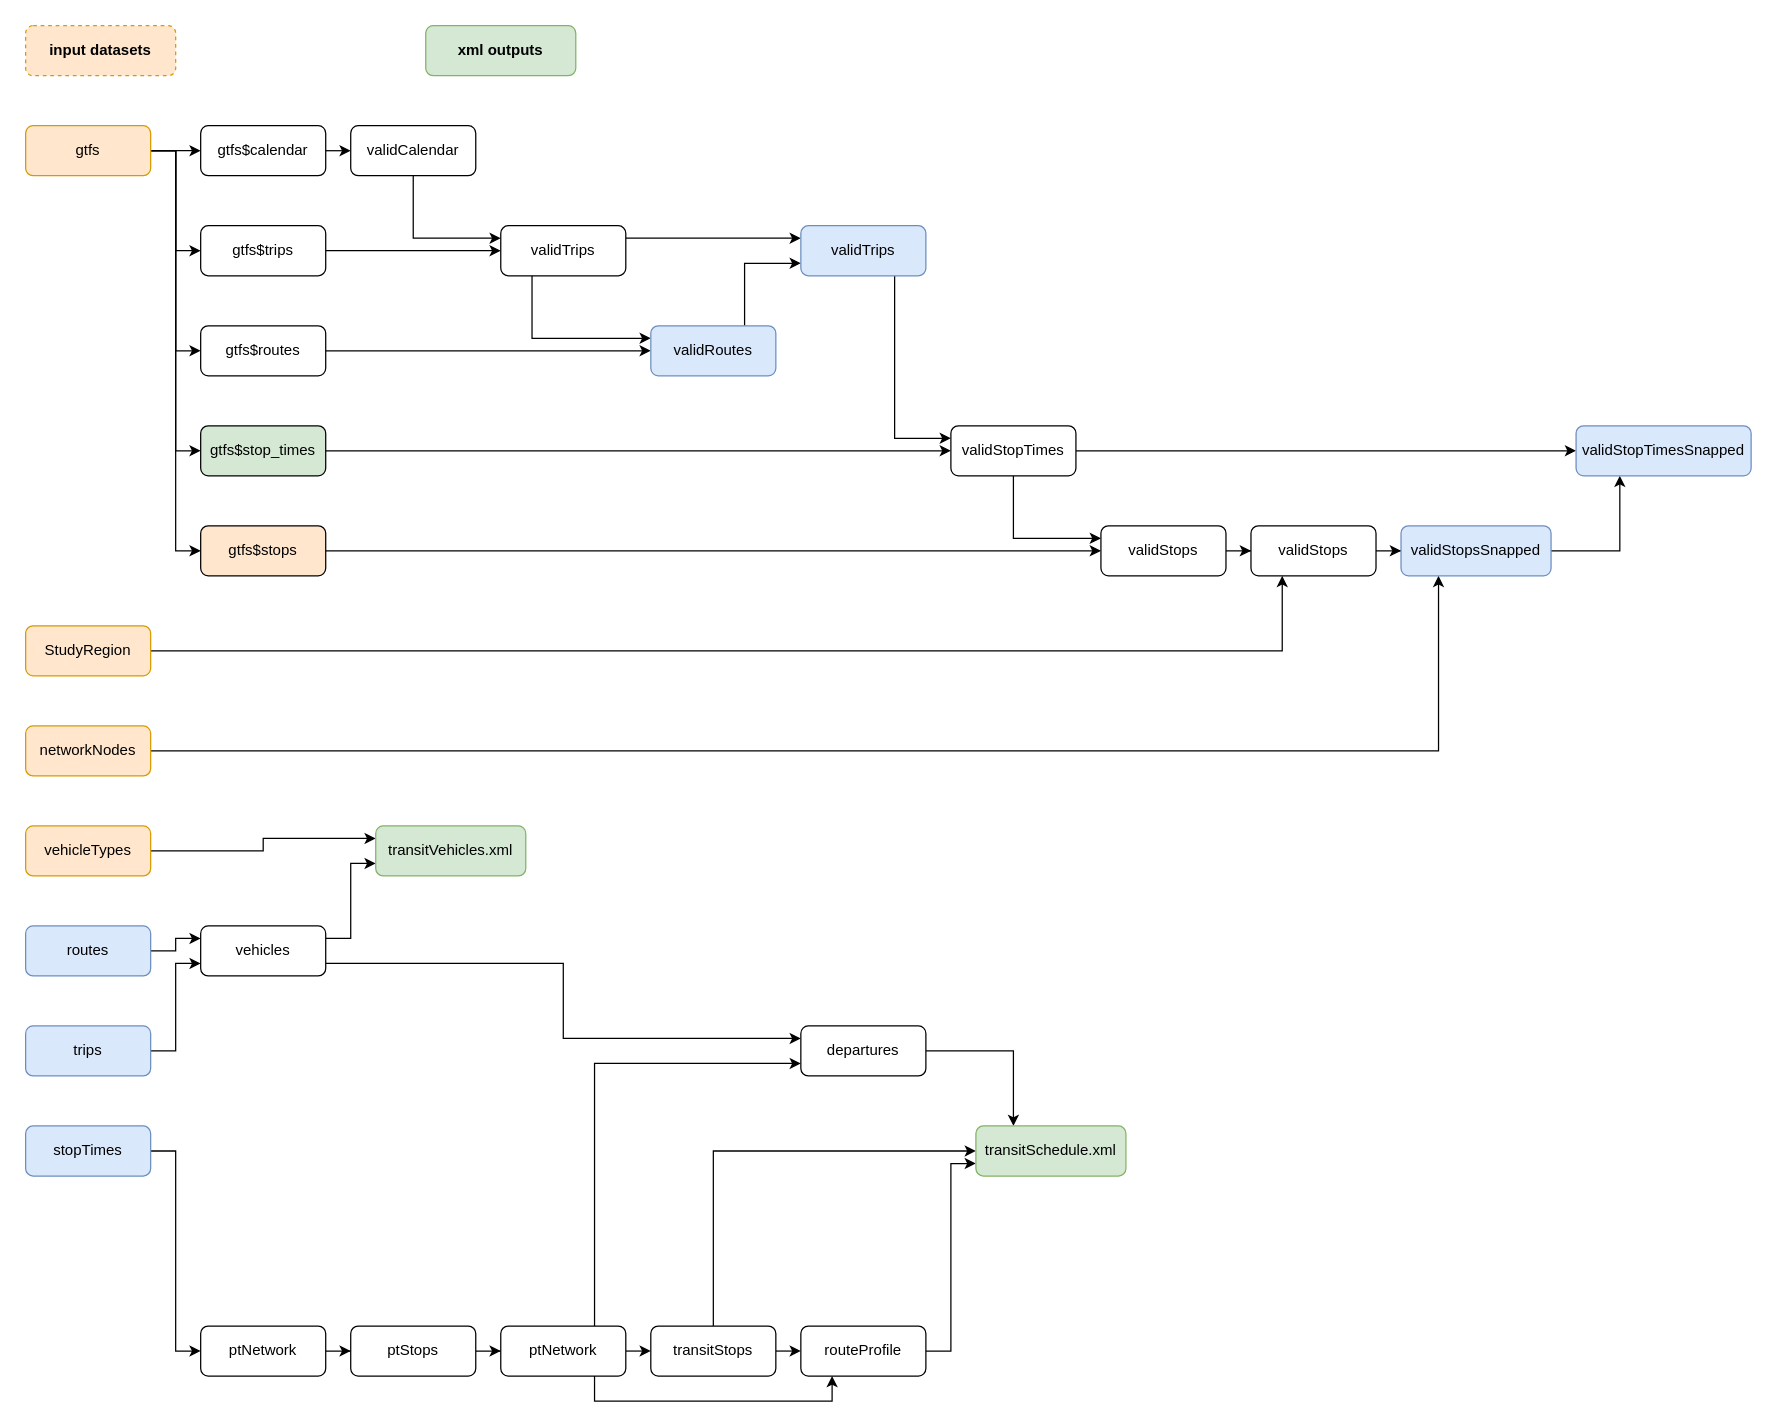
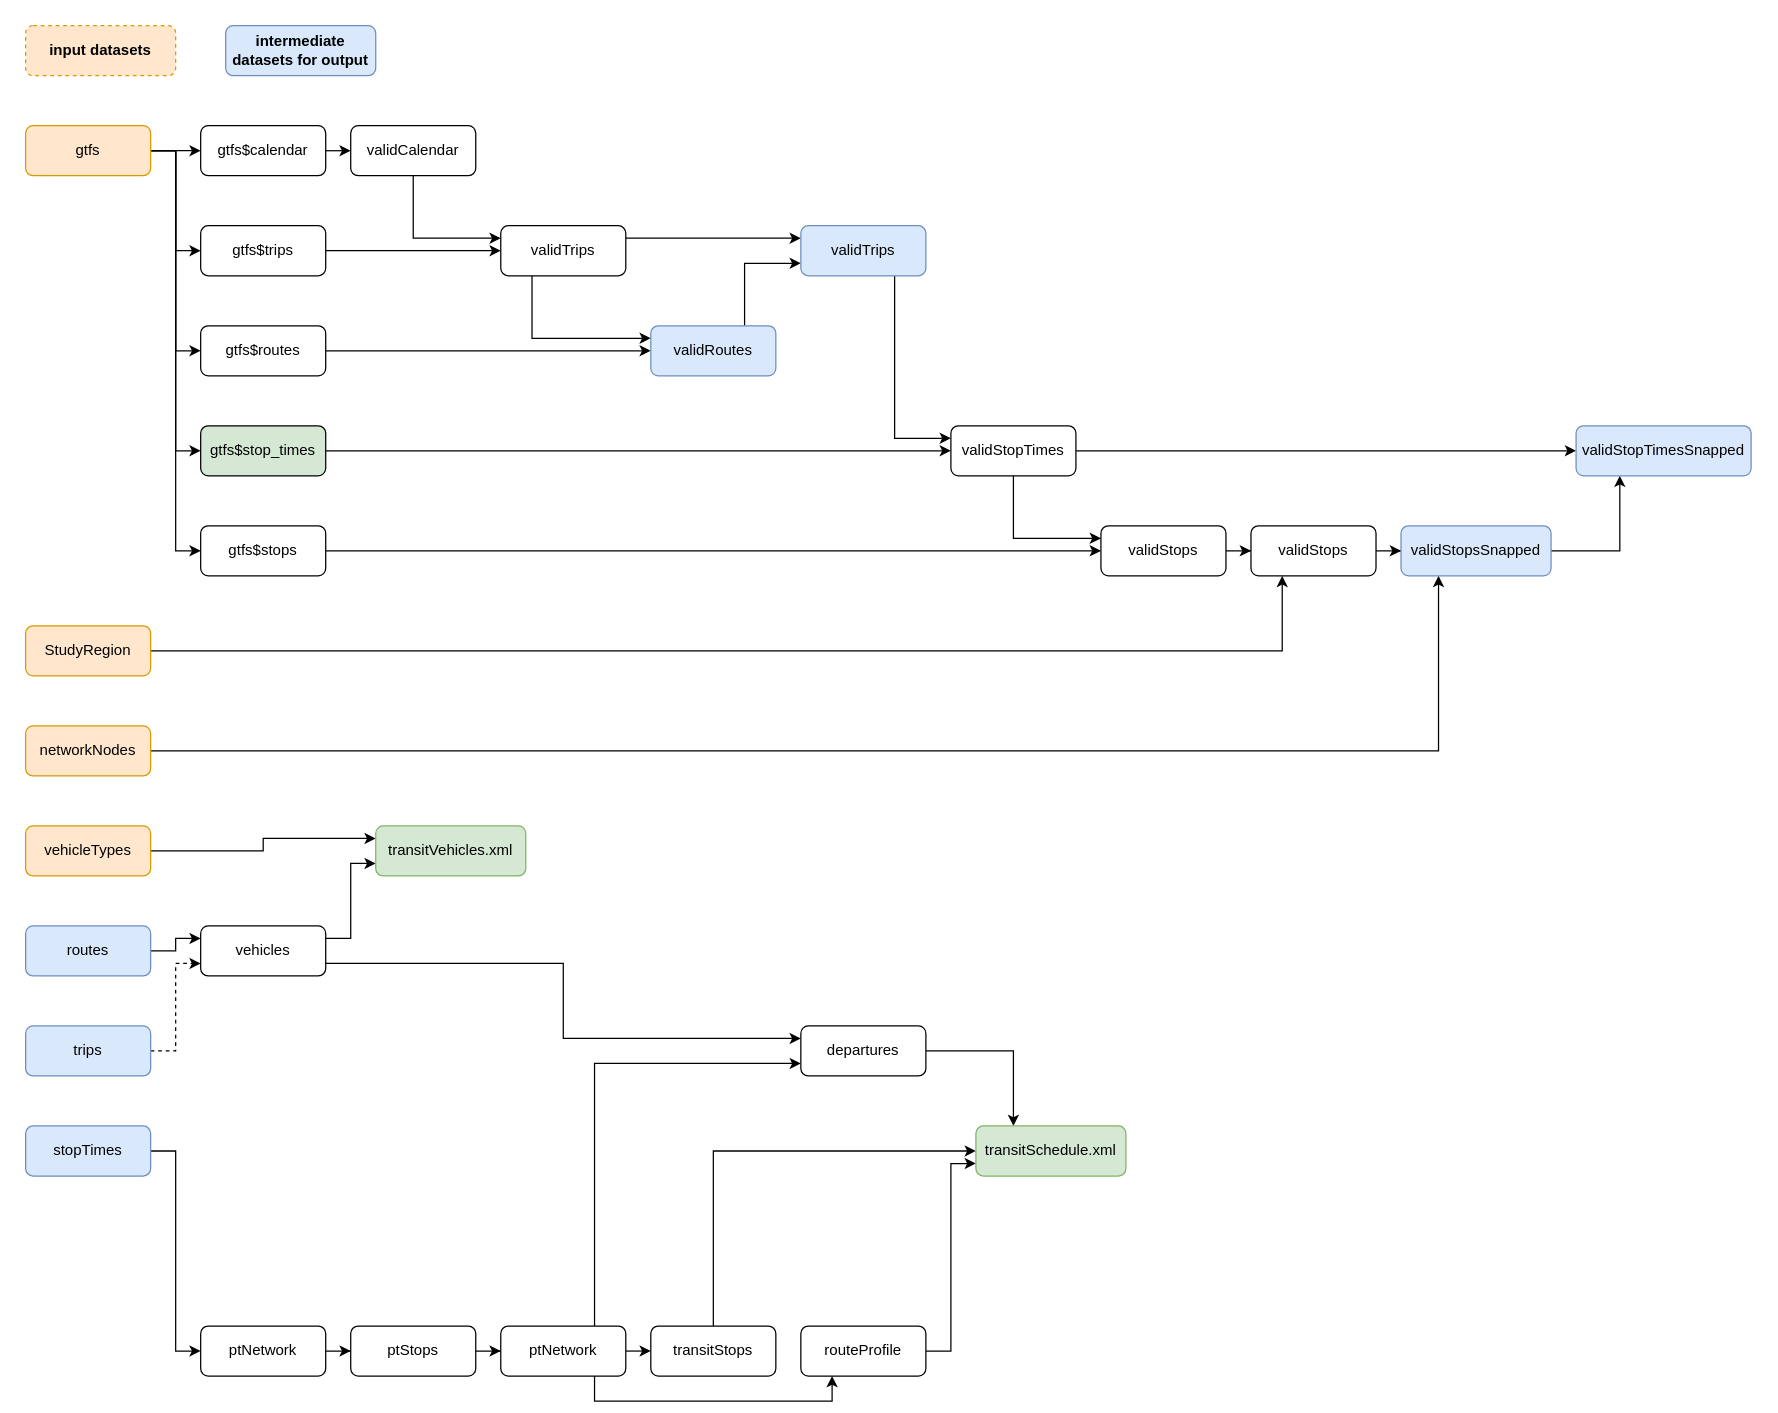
node "intermediate datasets for output": added
node "xml outputs": removed
node "gtfs$stops": fillcolor #ffe6cc -> #ffffff
edge "trips" -> "vehicles": style solid -> dashed
edge "transitStops" -> "routeProfile": removed
